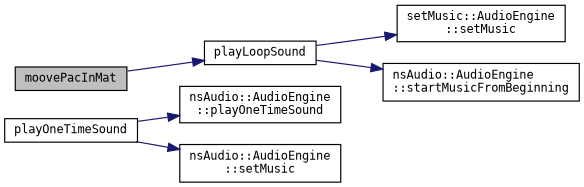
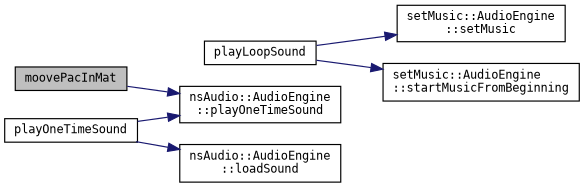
edge "moovePacInMat" -> "playLoopSound": now "moovePacInMat" -> "nsAudio::AudioEngine ::playOneTimeSound"
node "nsAudio::AudioEngine ::startMusicFromBeginning": label "nsAudio::AudioEngine ::startMusicFromBeginning" -> "setMusic::AudioEngine ::startMusicFromBeginning"
node "nsAudio::AudioEngine ::setMusic": label "nsAudio::AudioEngine ::setMusic" -> "nsAudio::AudioEngine ::loadSound"
